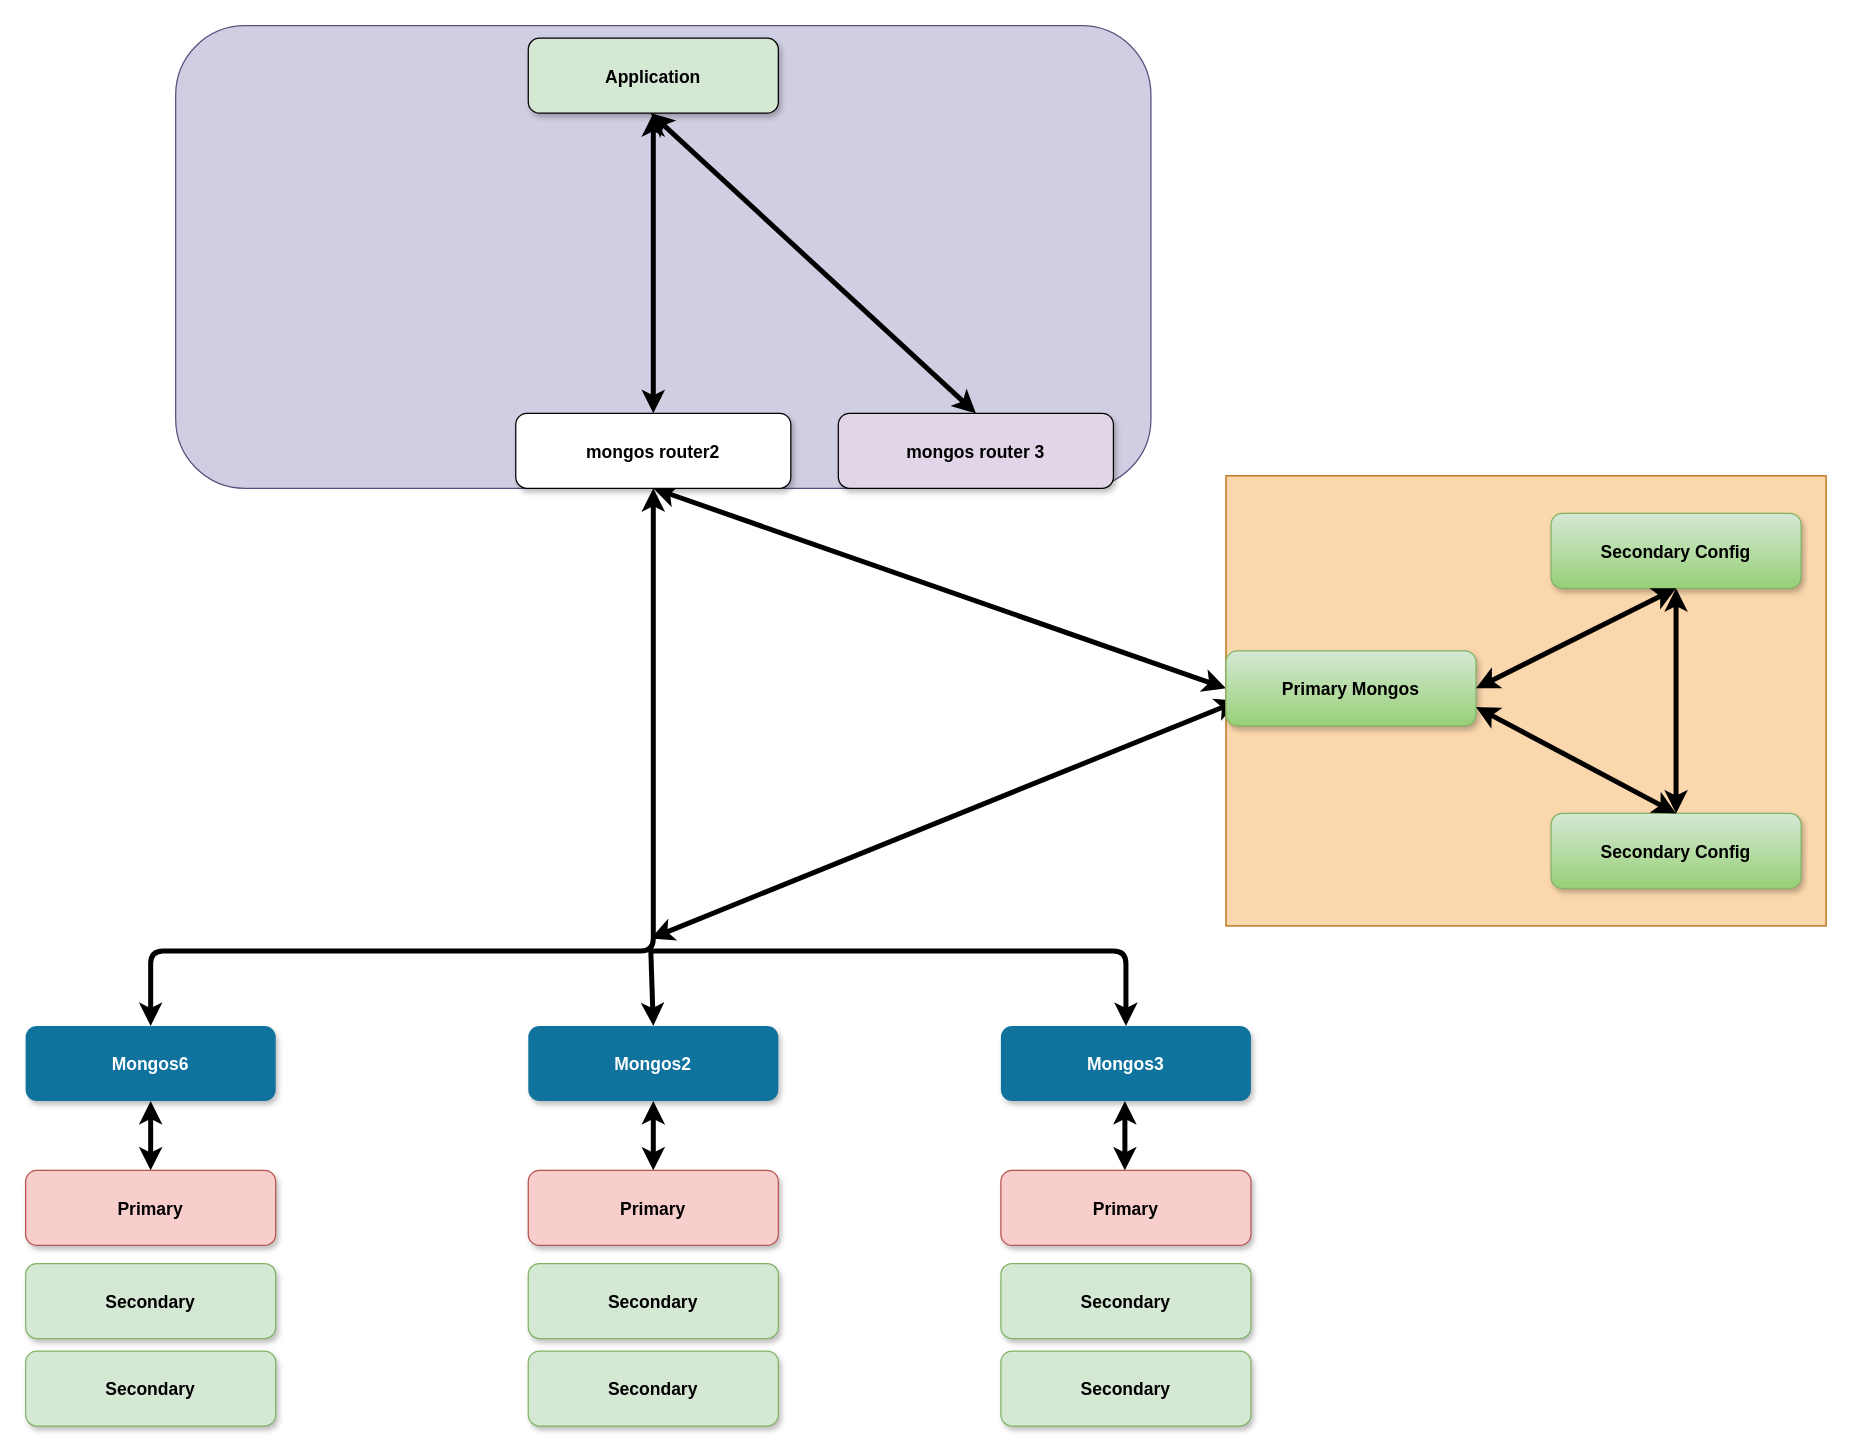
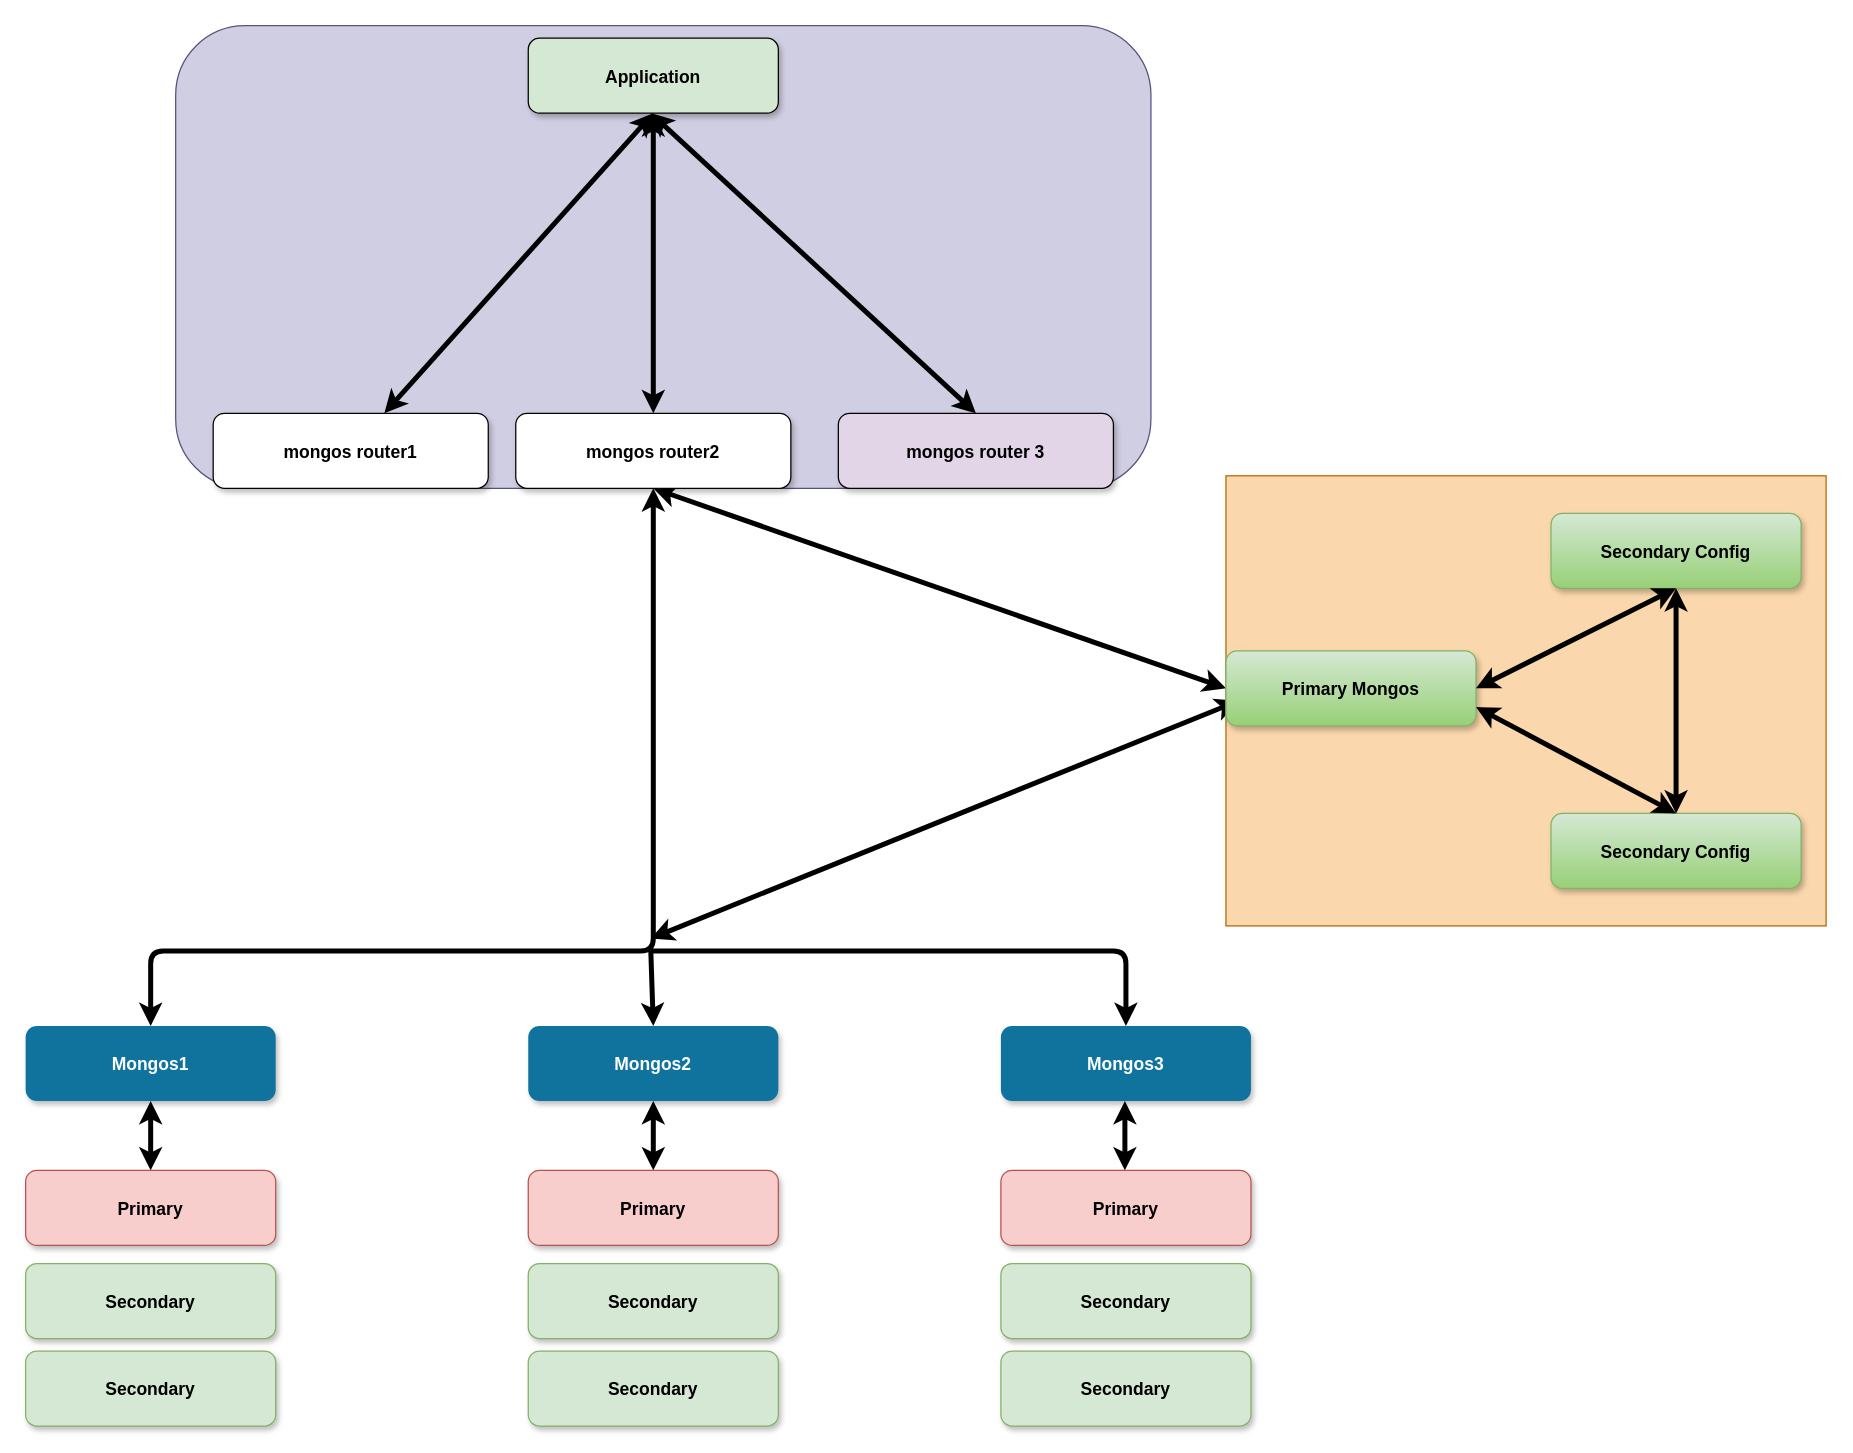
edge "Application" -- "mongos router1": added
node "mongos router1": added
node "Mongos6": label "Mongos6" -> "Mongos1"
